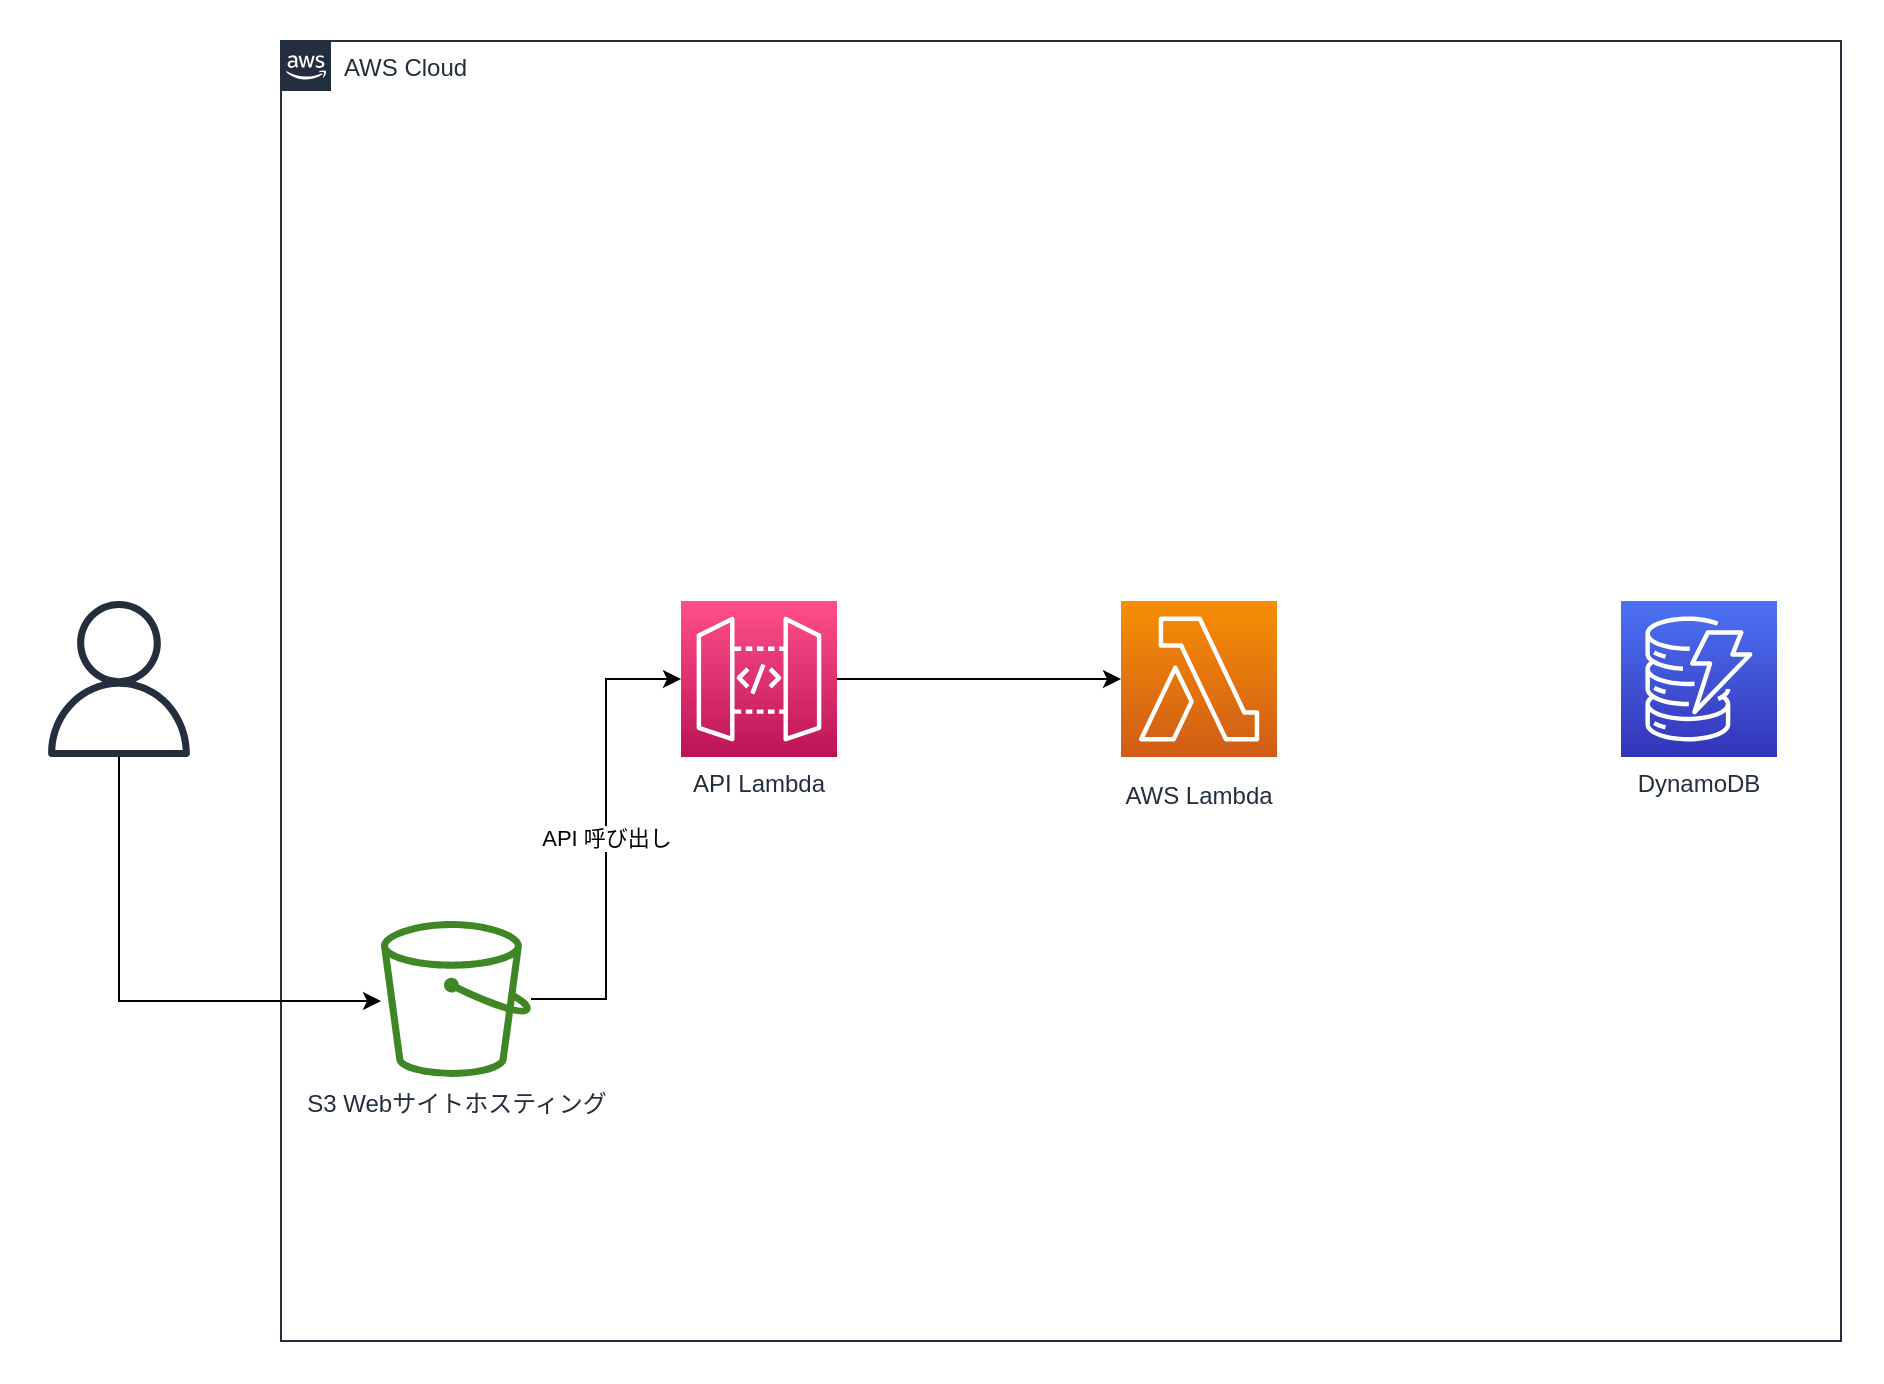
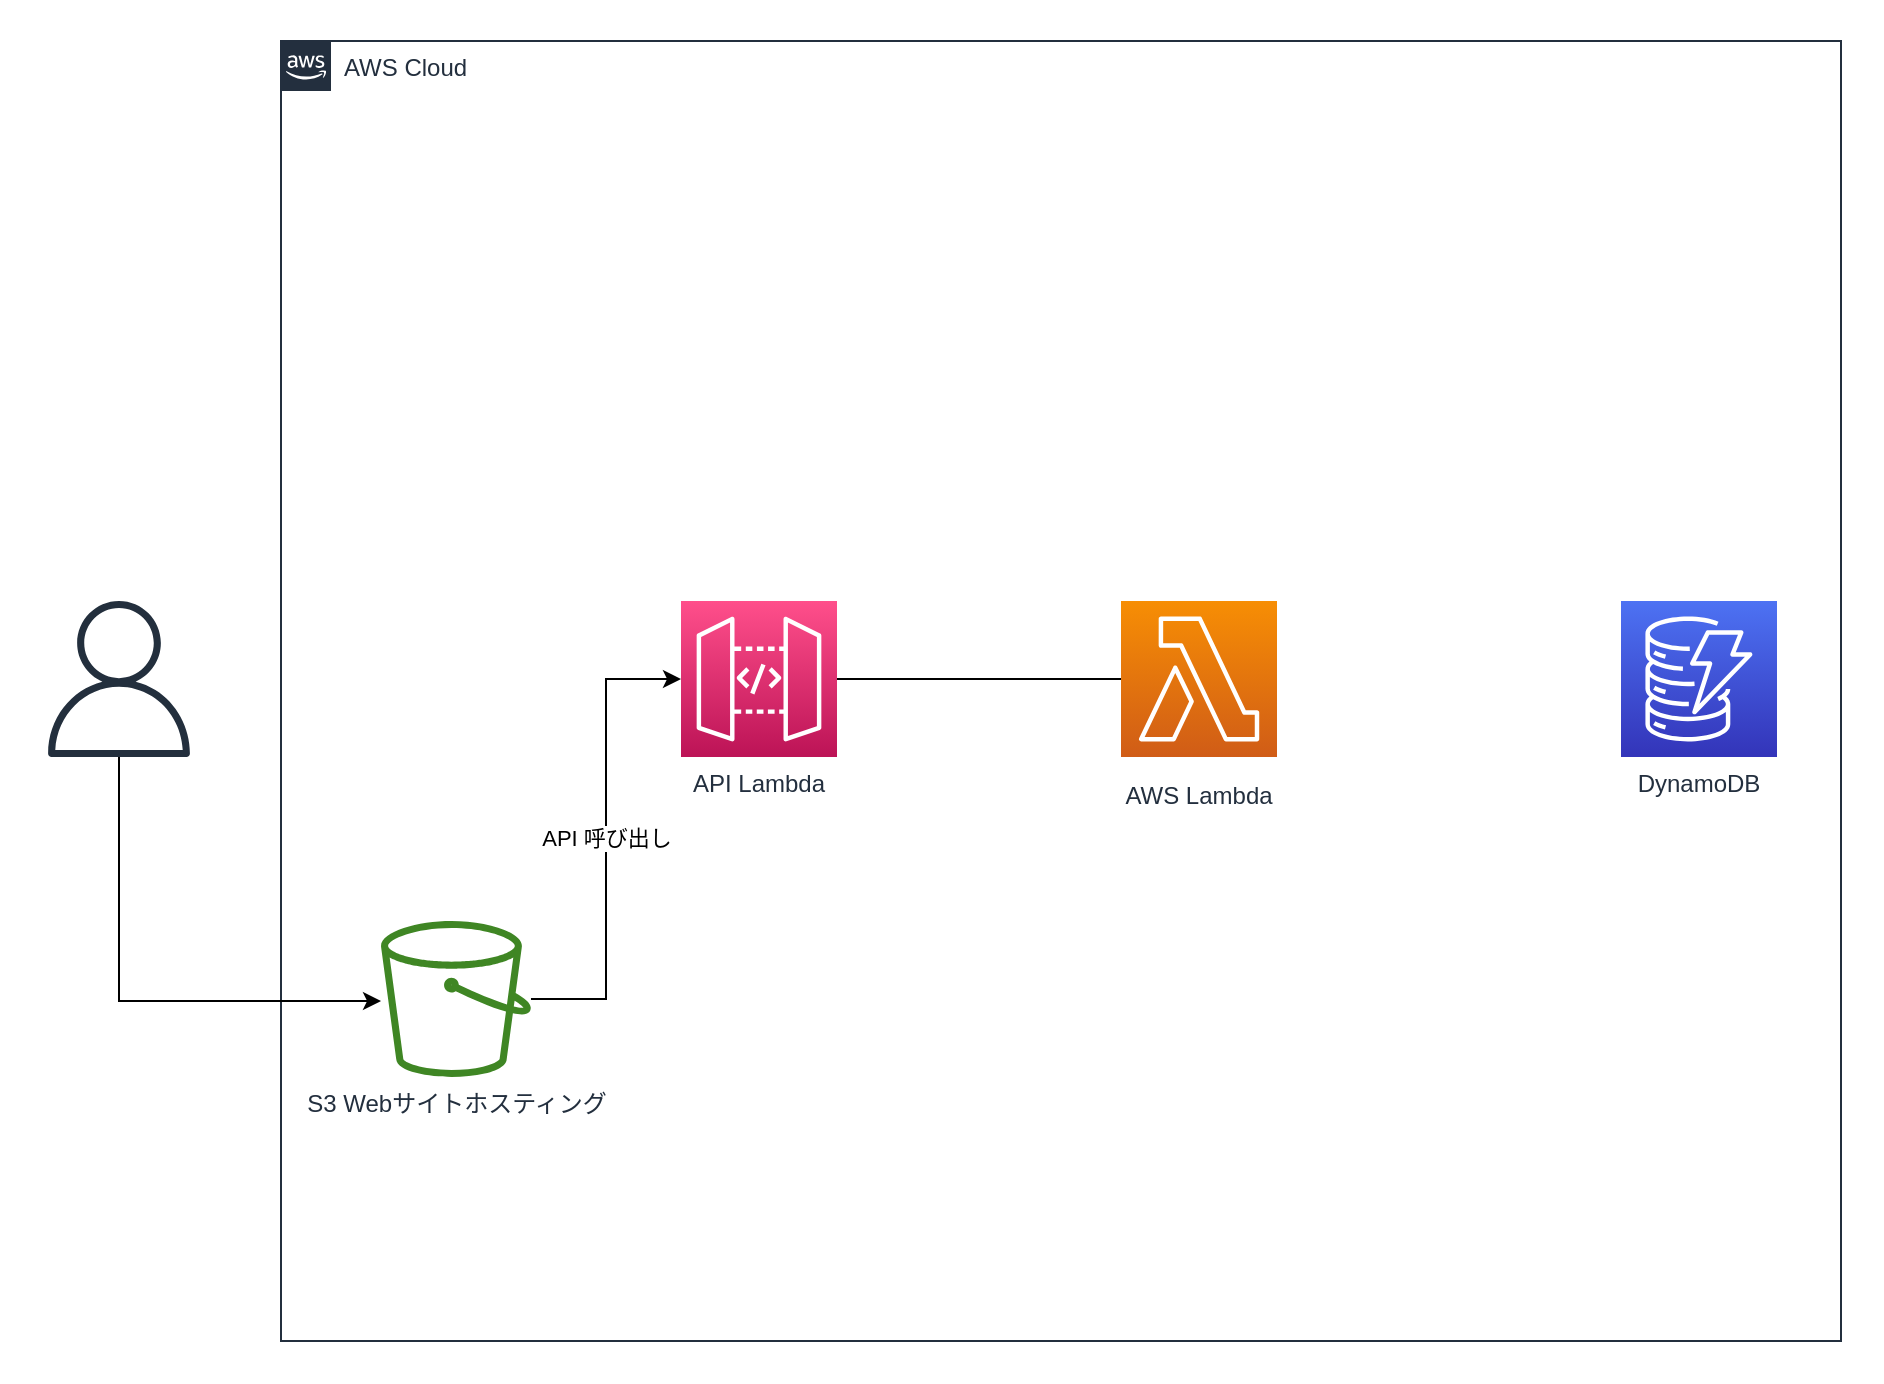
edge "API Lambda" -> "AWS Lambda": arrowhead classic -> none
